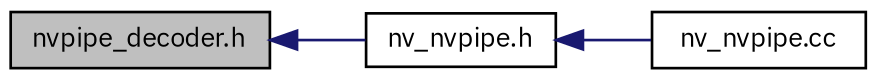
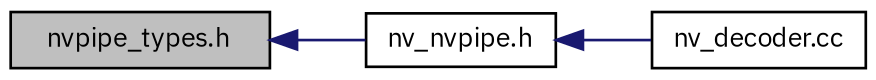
node "nvpipe_decoder.h": label "nvpipe_decoder.h" -> "nvpipe_types.h"
node "nv_nvpipe.cc": label "nv_nvpipe.cc" -> "nv_decoder.cc"
